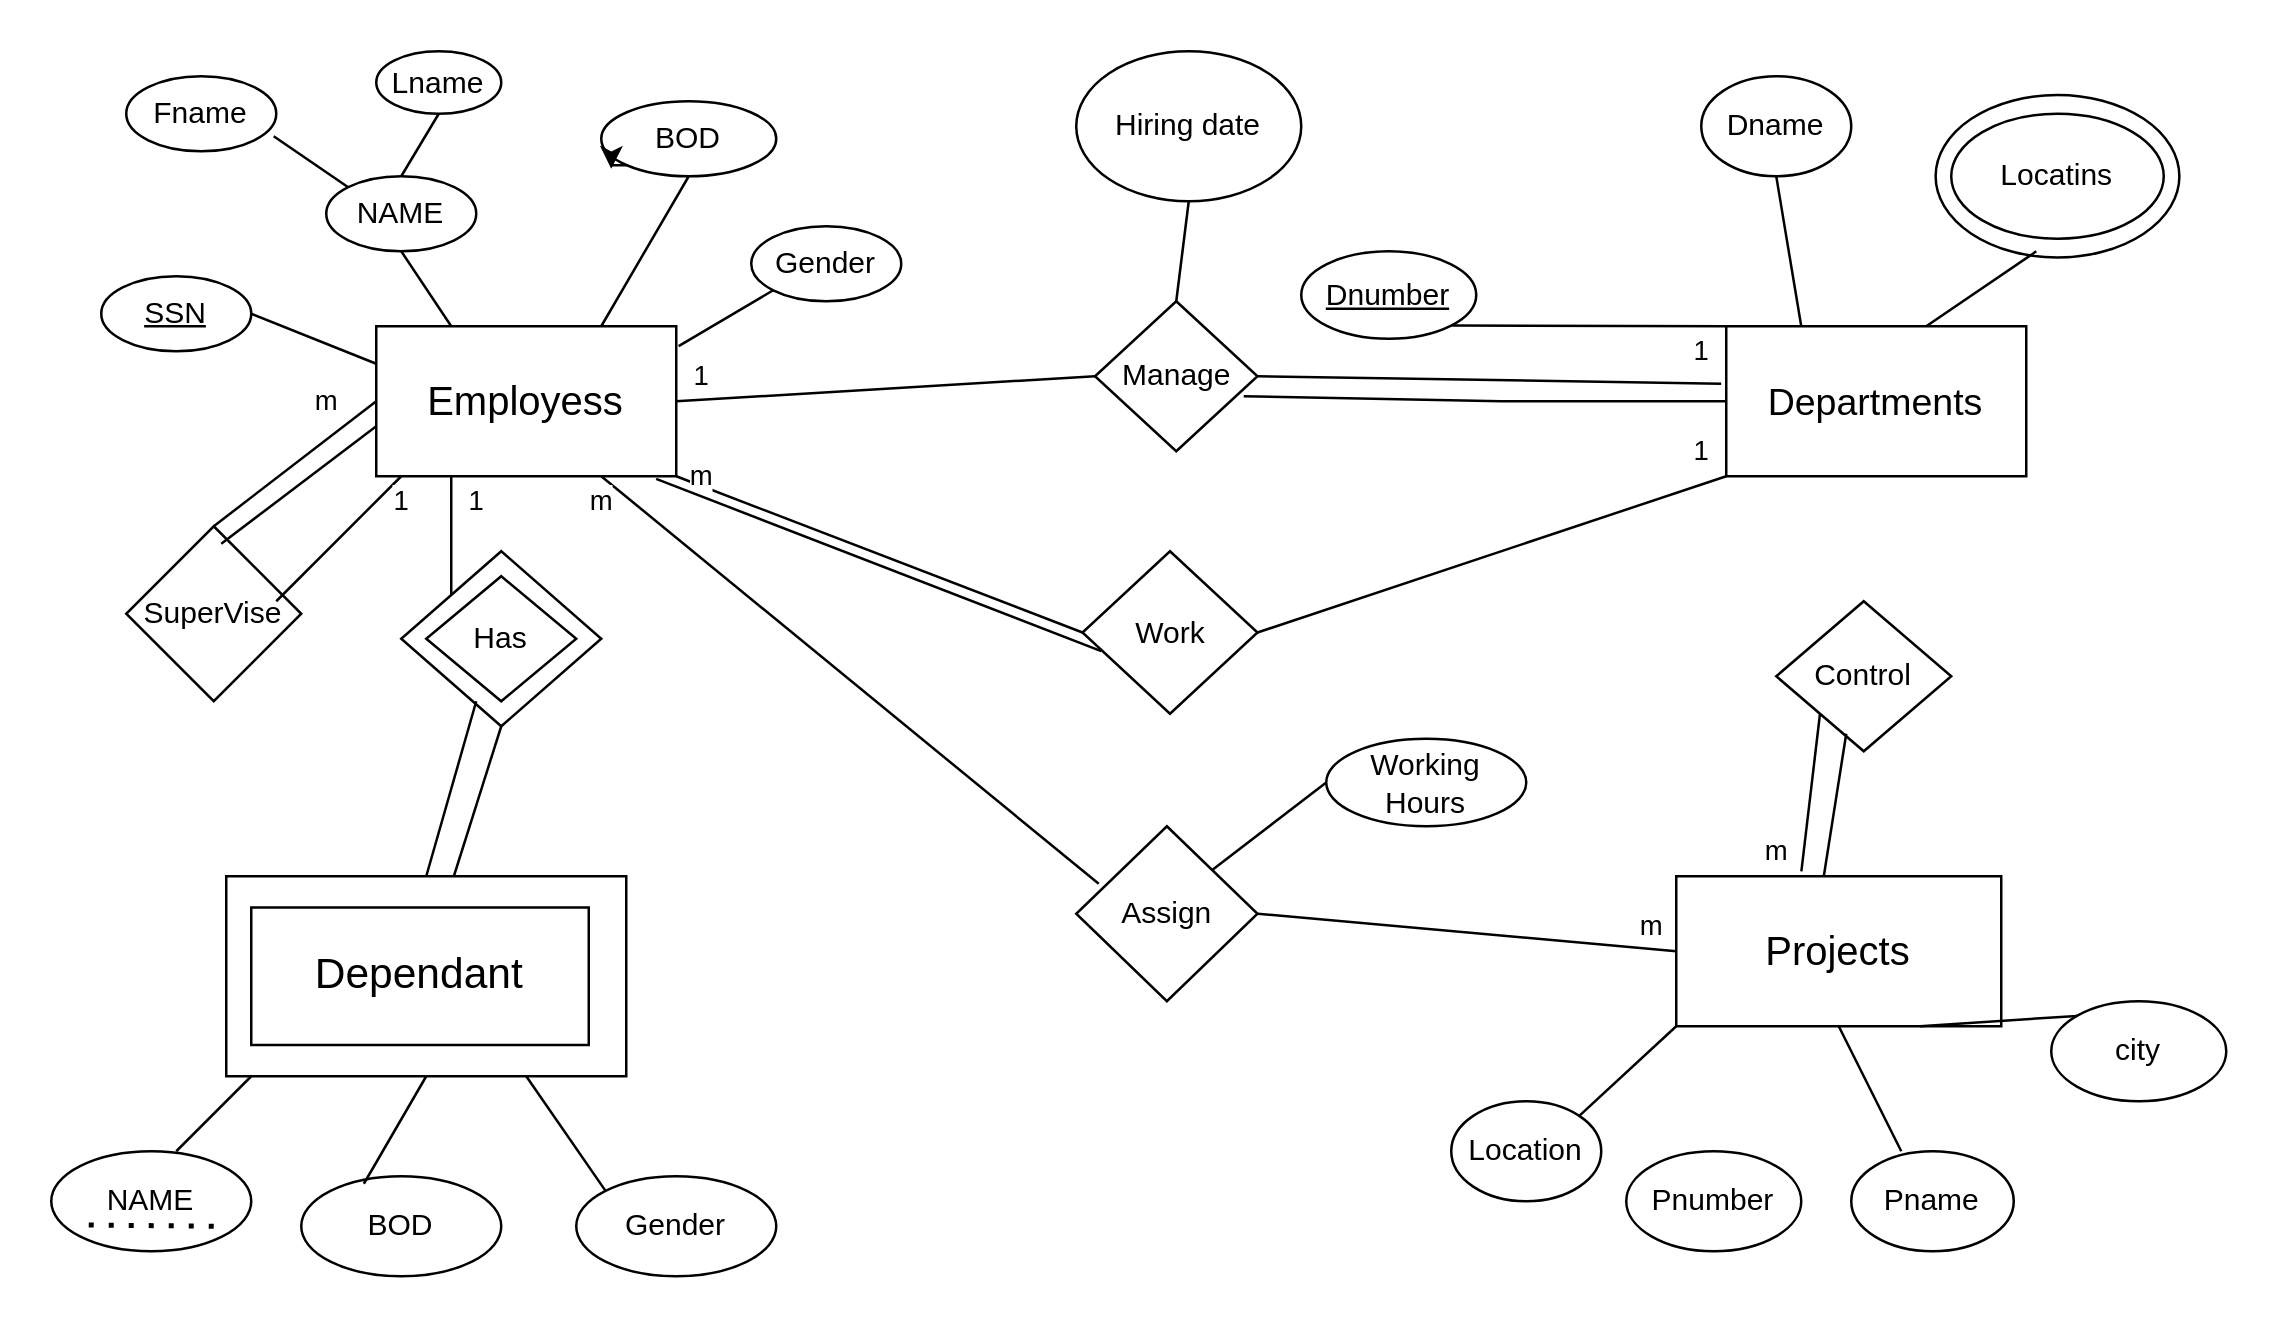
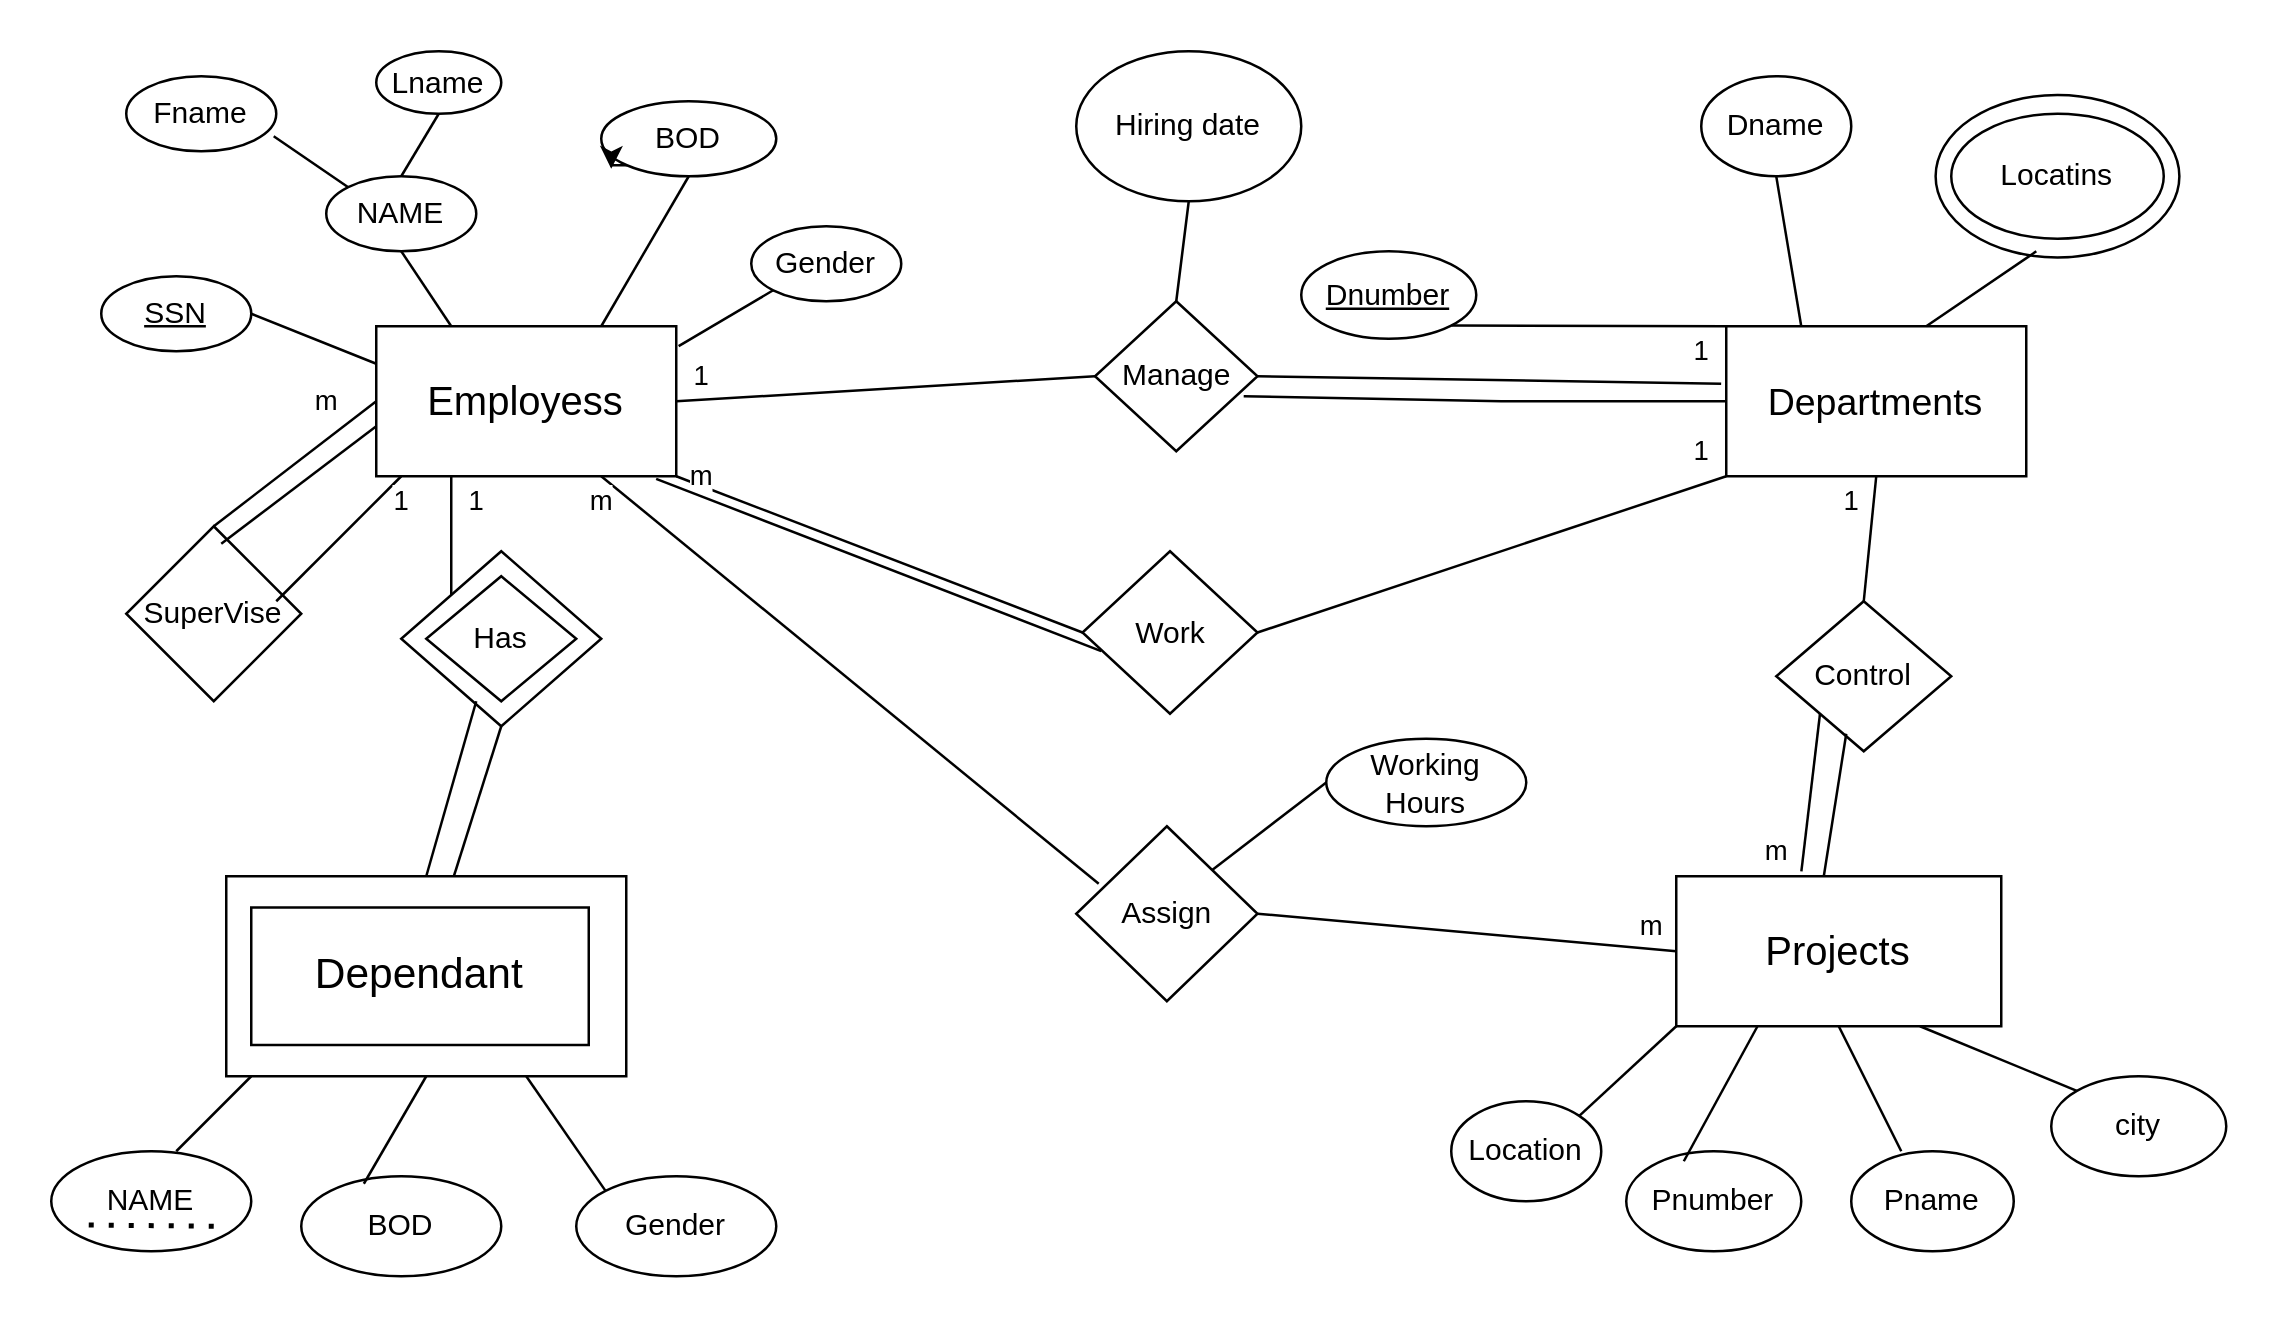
edge "Departments" -- "Control": added, label "1"
node "city": moved (2139, 1051) -> (2139, 1126)
edge "Projects" -- "Pnumber": added
